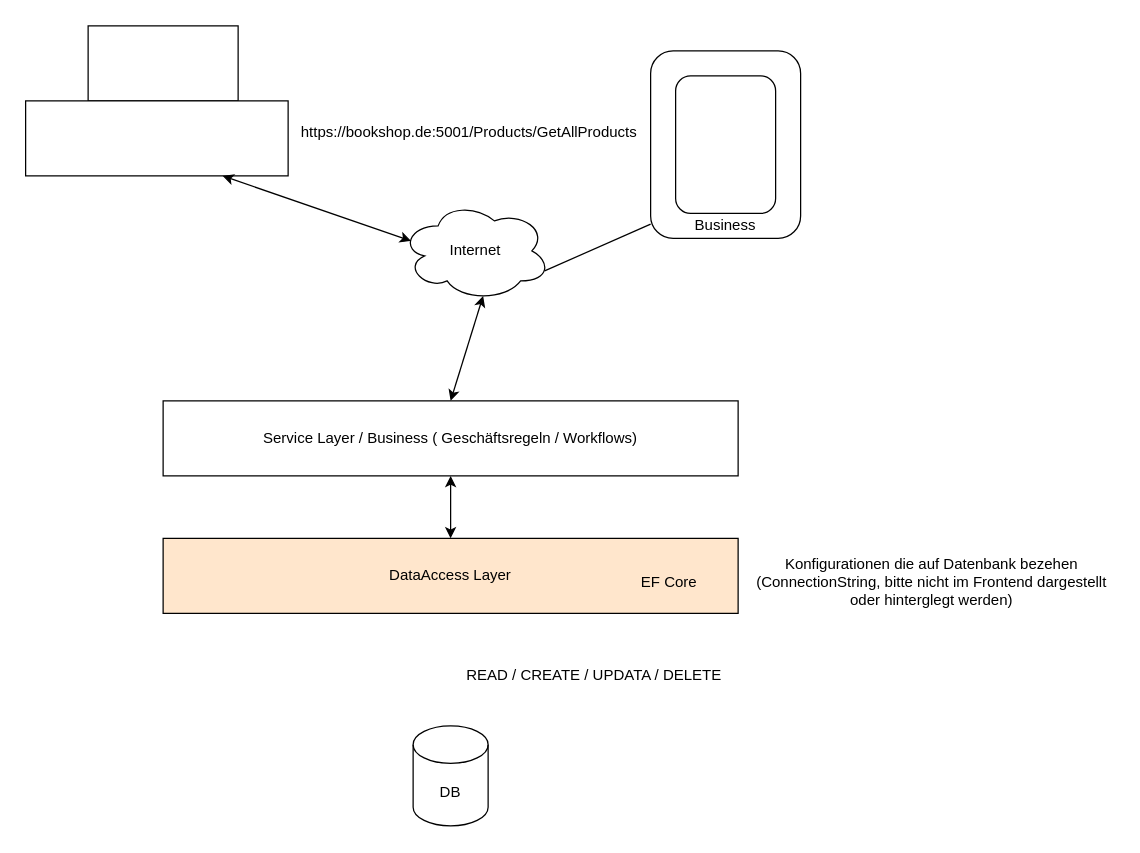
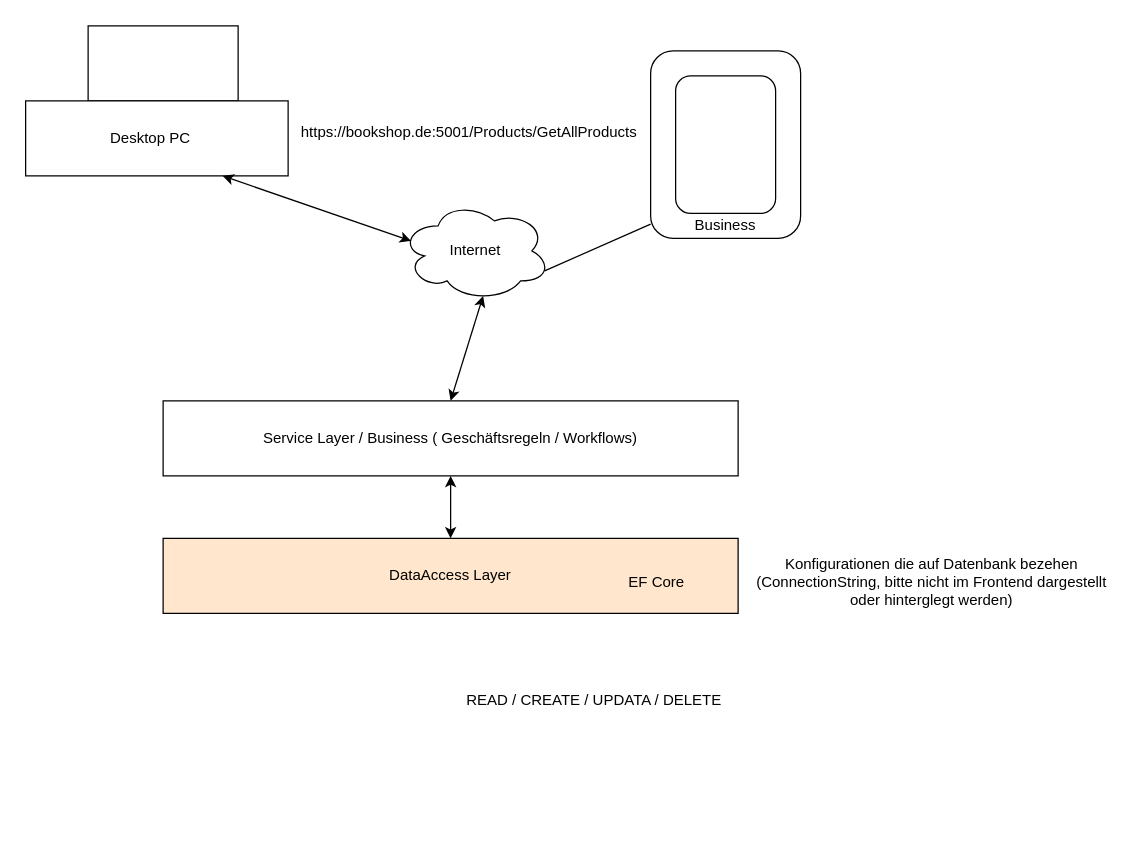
node "Desktop PC": added
node "EF Core": moved (669, 582) -> (657, 582)
node "READ / CREATE / UPDATA / DELETE": moved (594, 676) -> (594, 701)
node "DB": removed
